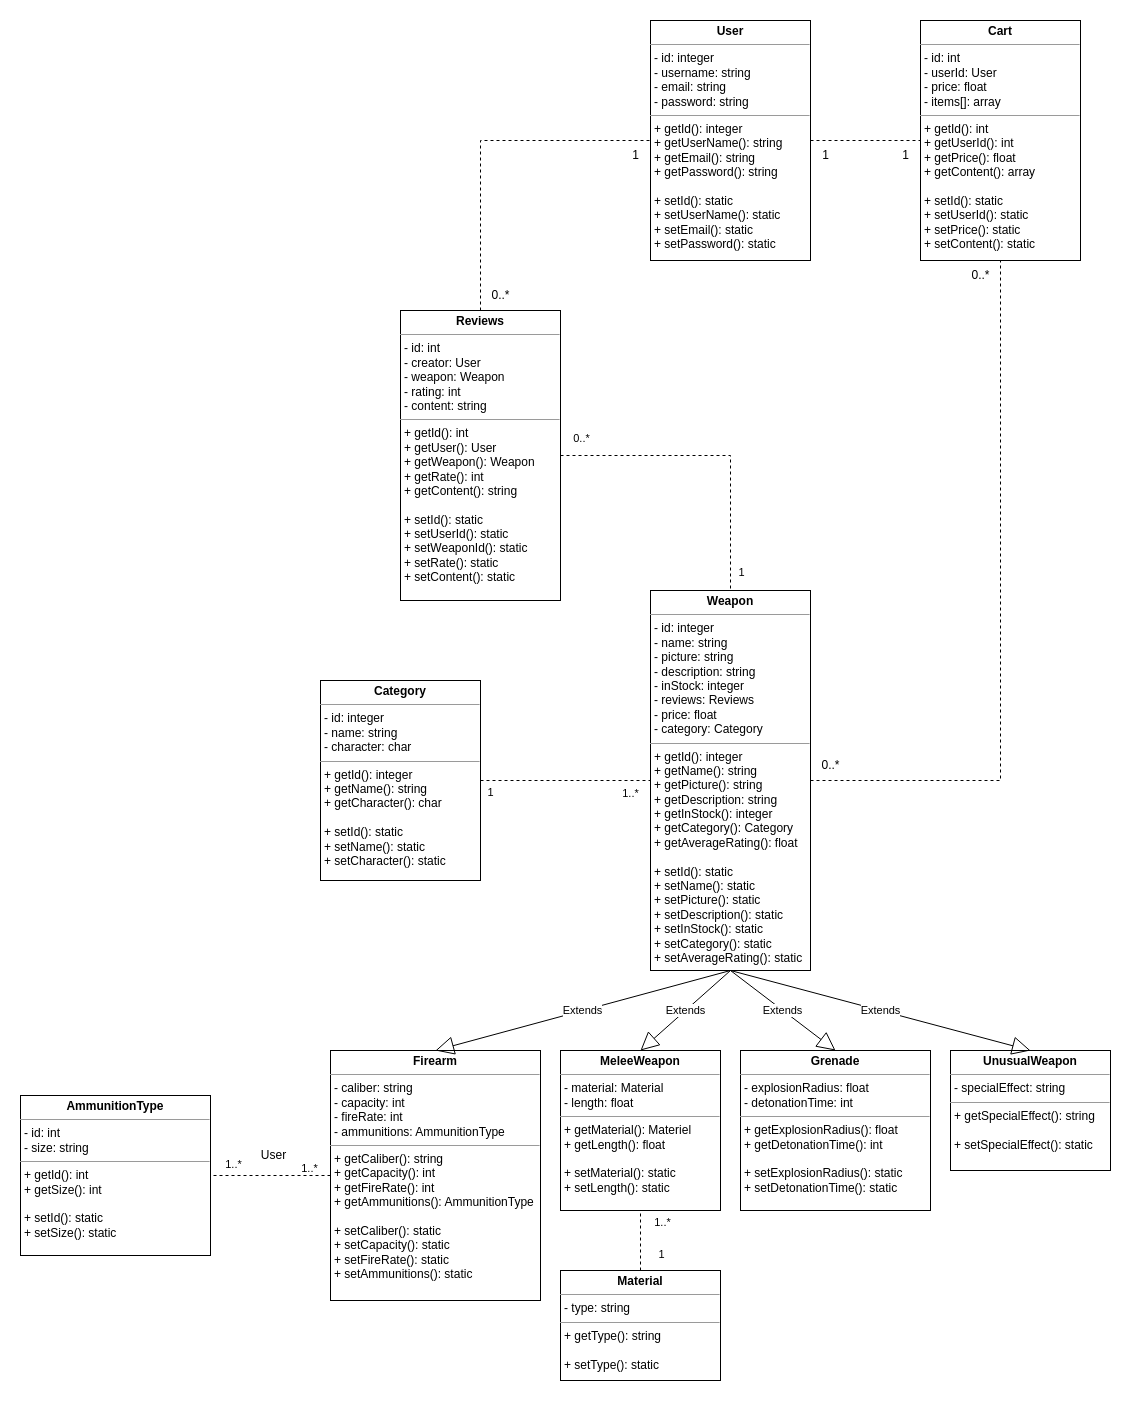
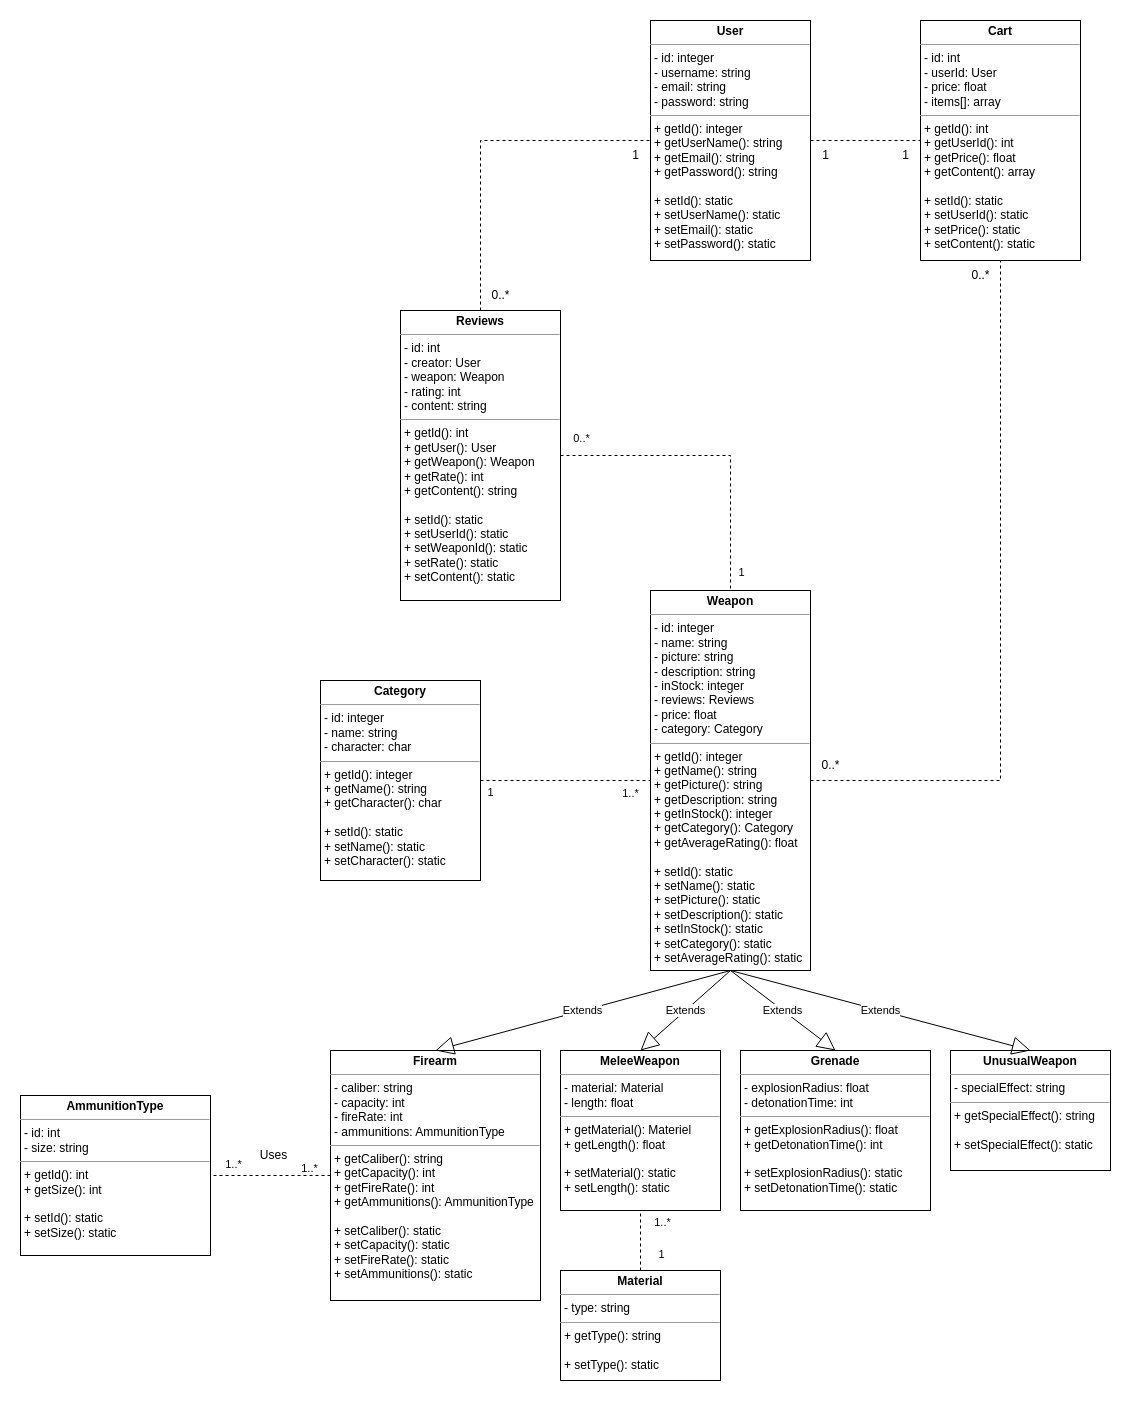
node "User": label "User" -> "Uses"
